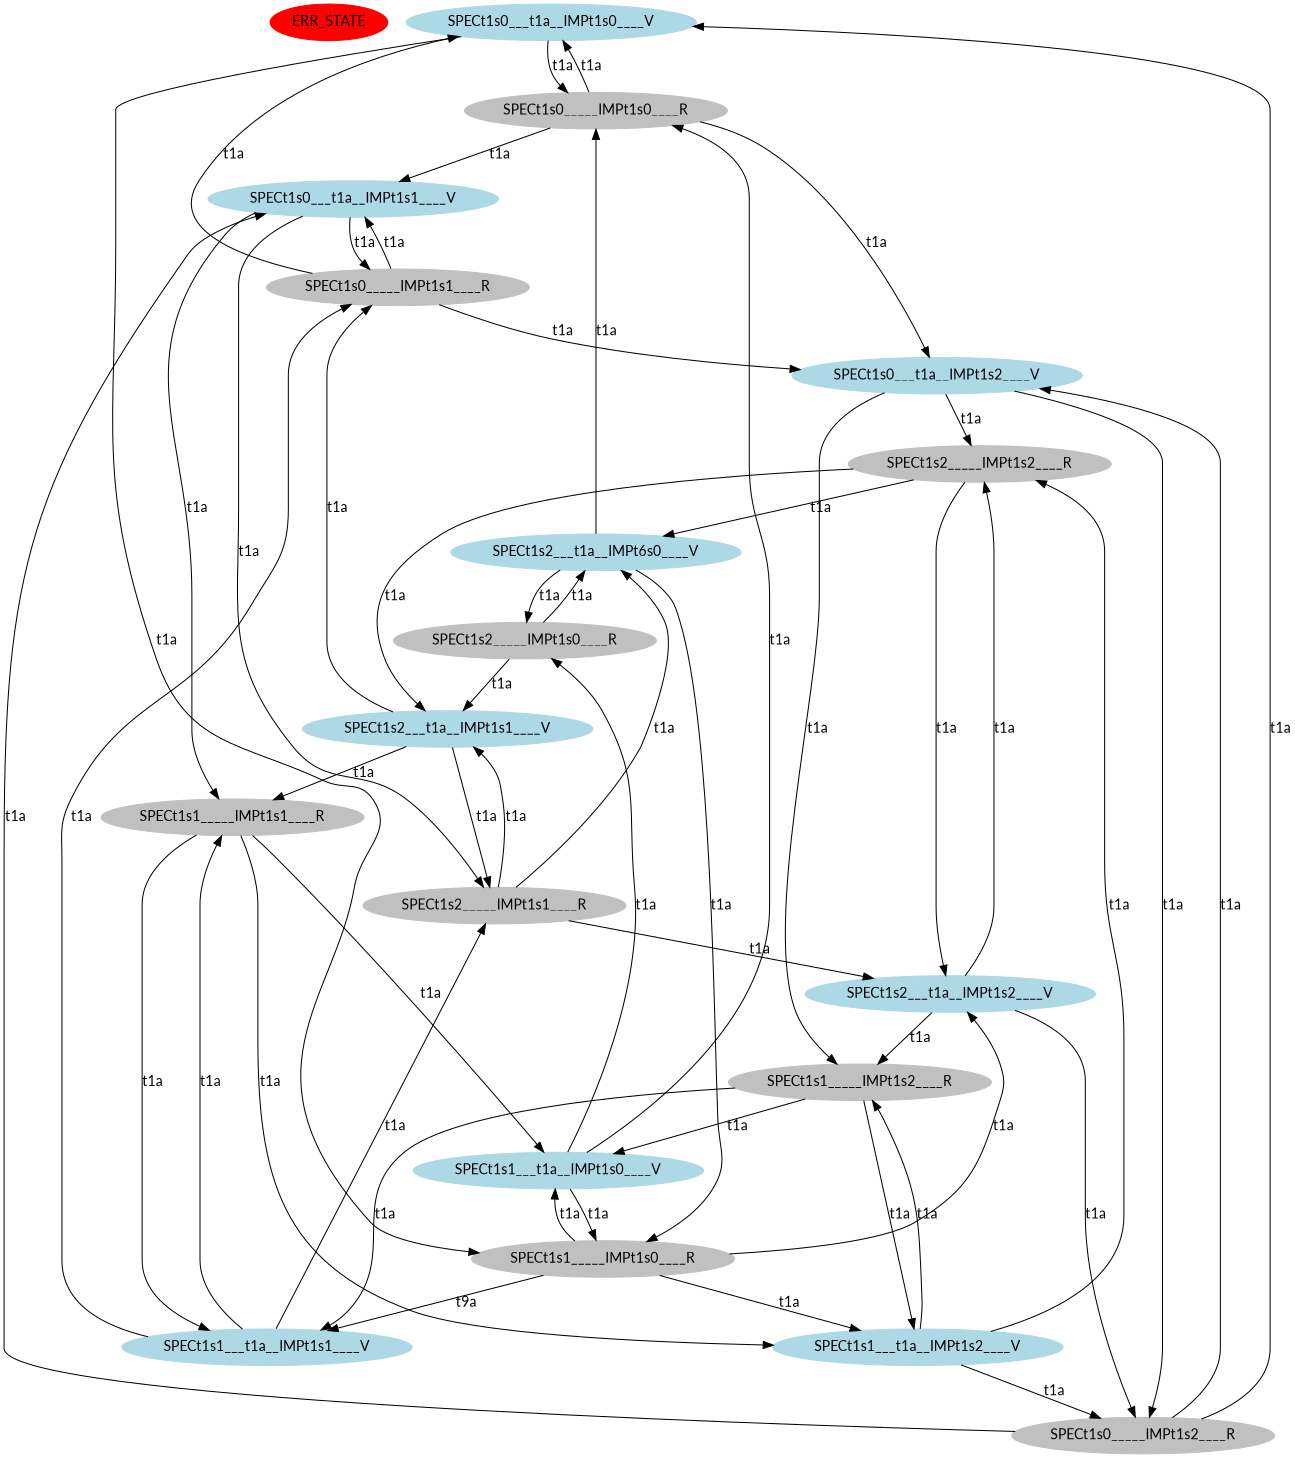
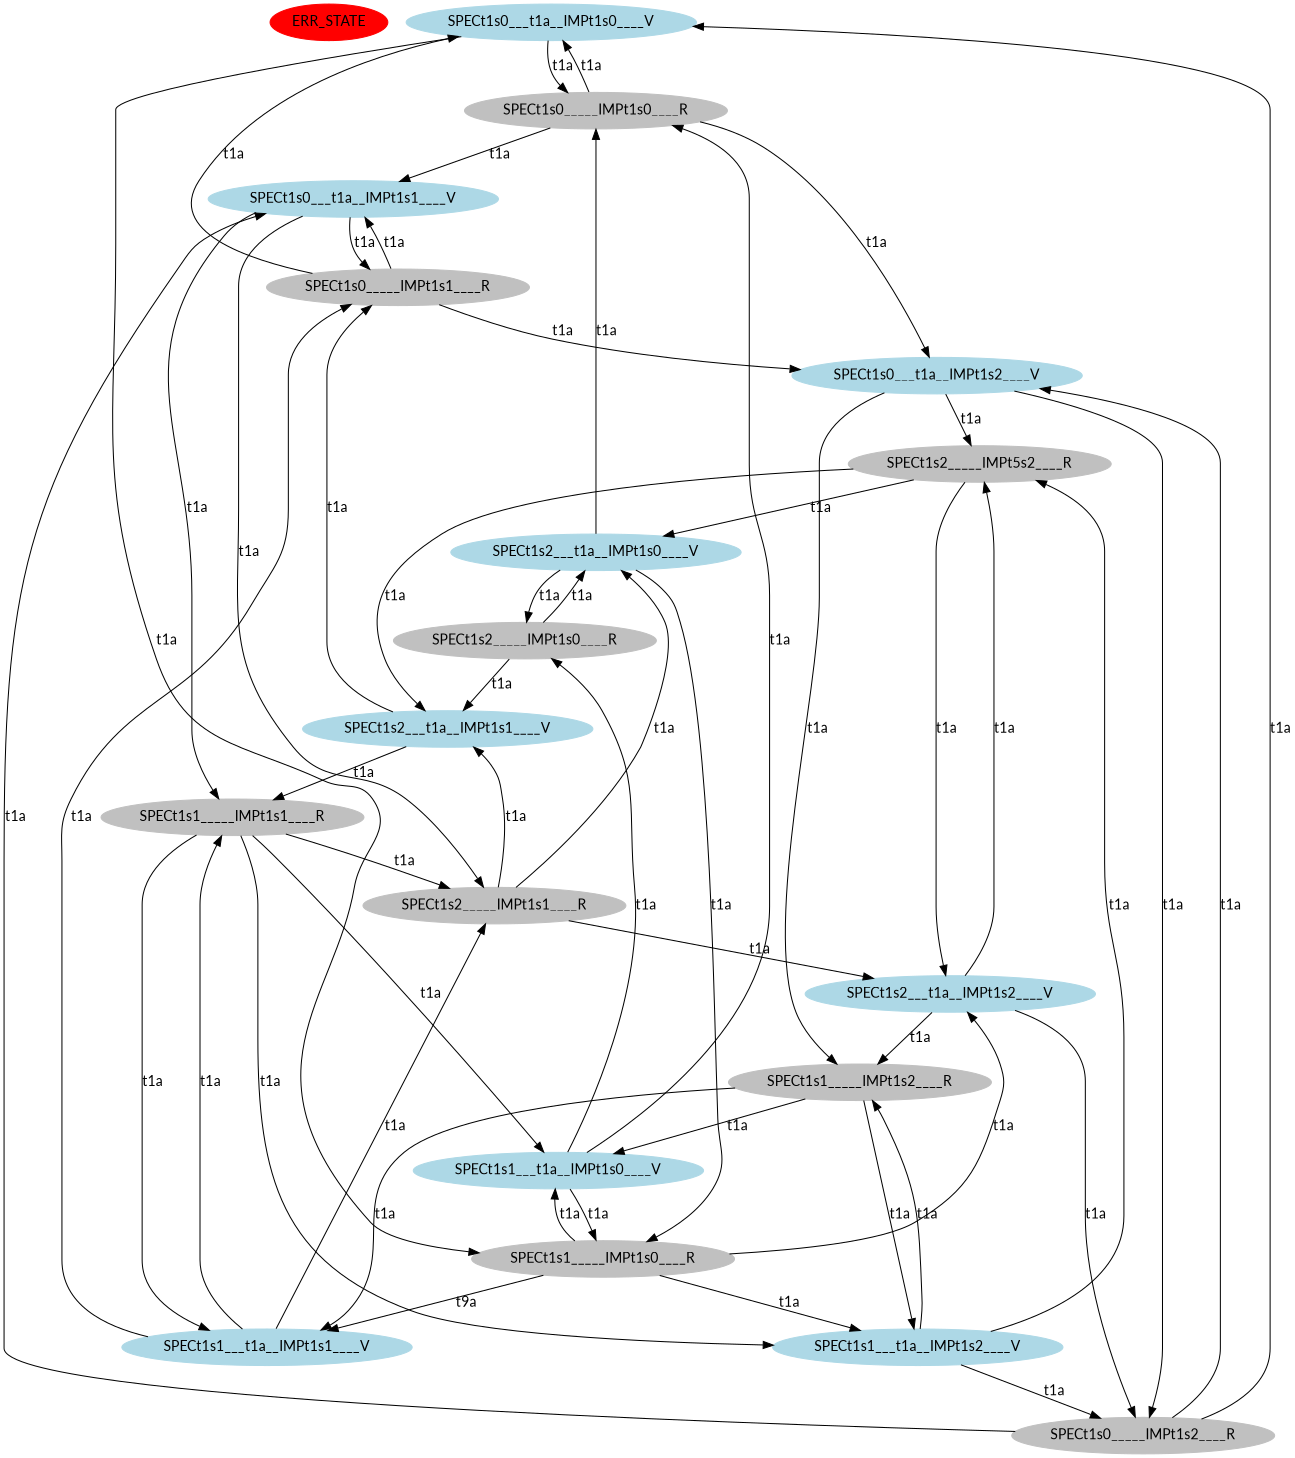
node "SPECt1s2_____IMPt1s2____R": label "SPECt1s2_____IMPt1s2____R" -> "SPECt1s2_____IMPt5s2____R"
node "SPECt1s2___t1a__IMPt6s0____V": label "SPECt1s2___t1a__IMPt6s0____V" -> "SPECt1s2___t1a__IMPt1s0____V"
edge "SPECt1s2___t1a__IMPt1s1____V" -> "SPECt1s2_____IMPt1s1____R": now "SPECt1s1_____IMPt1s1____R" -> "SPECt1s2_____IMPt1s1____R"
